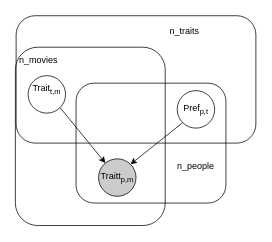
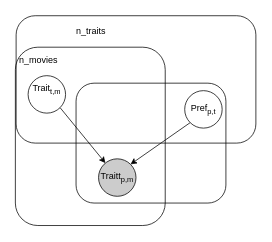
node "n_traits": moved (185, 31) -> (91, 31)
node "Prefp,t": moved (196, 109) -> (204, 109)
node "n_people": removed
